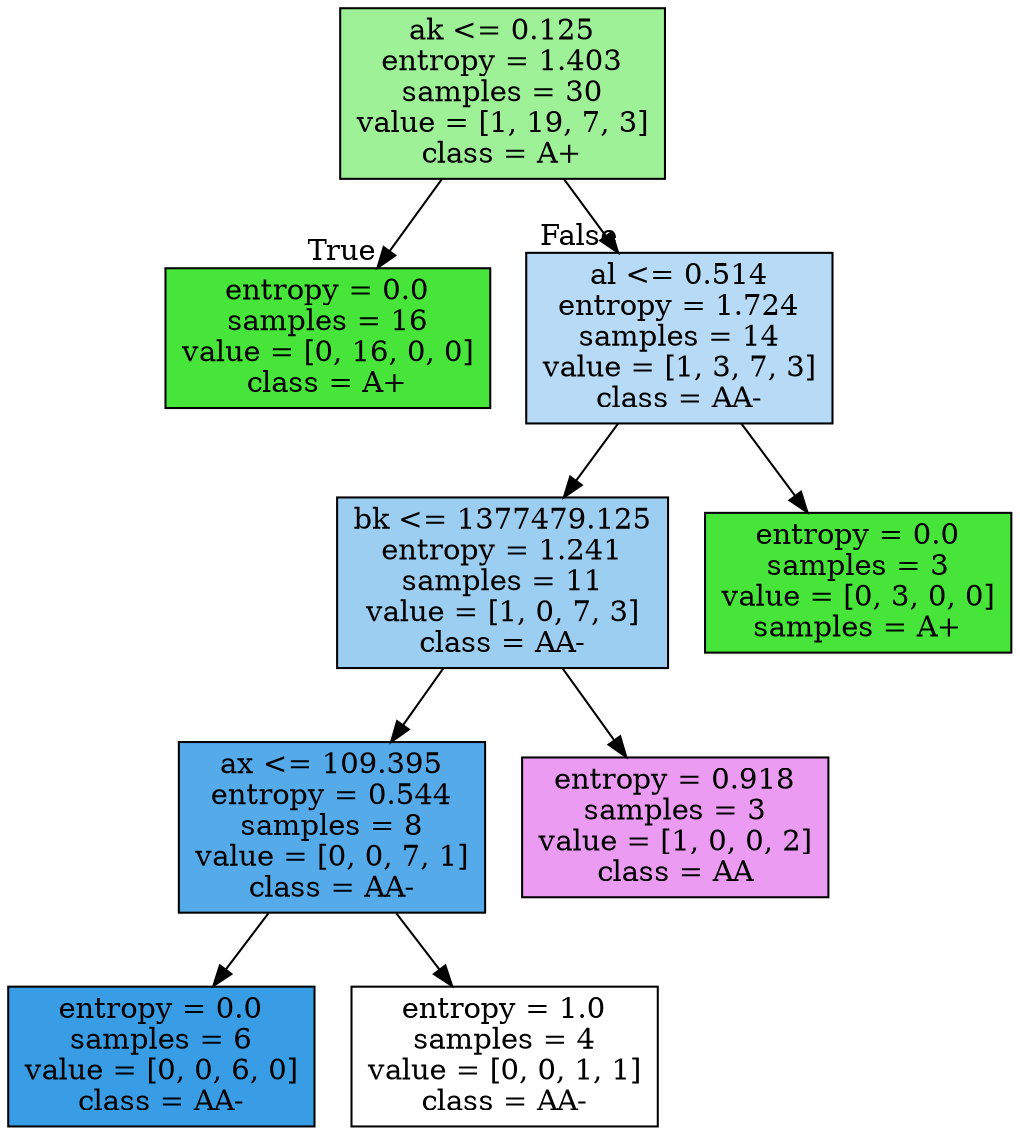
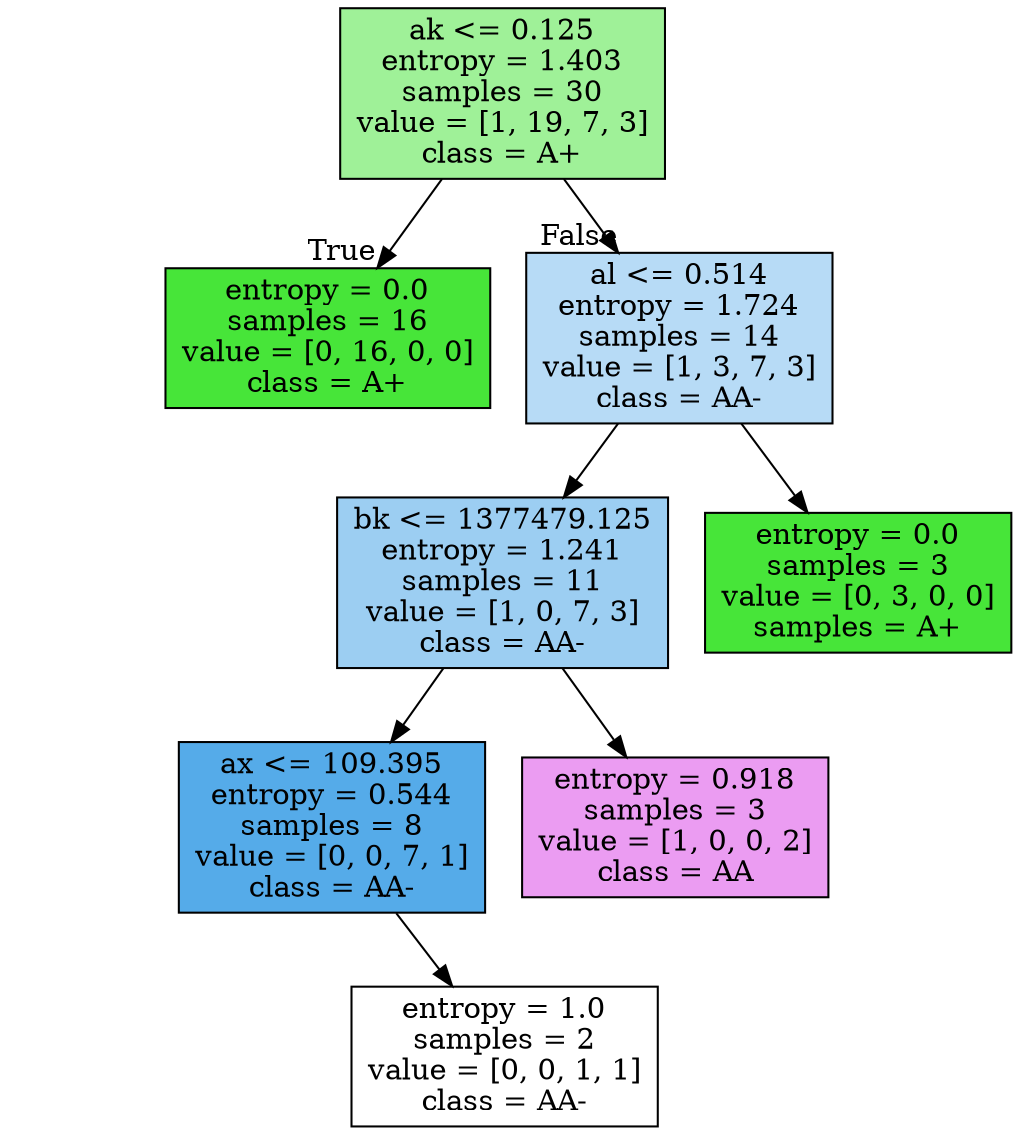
node "entropy = 0.0 samples = 6 value = [0, 0, 6, 0] class = AA-": removed
node "entropy = 1.0 samples = 4 value = [0, 0, 1, 1] class = AA-": label "entropy = 1.0 samples = 4 value = [0, 0, 1, 1] class = AA-" -> "entropy = 1.0 samples = 2 value = [0, 0, 1, 1] class = AA-"
